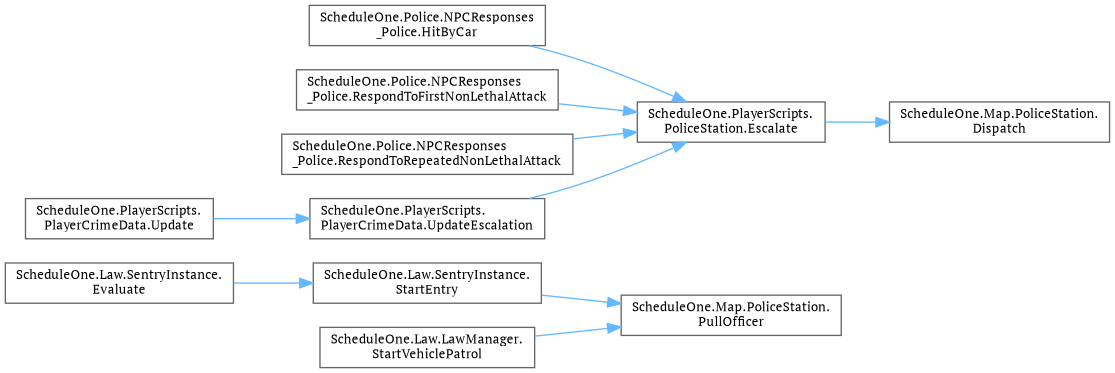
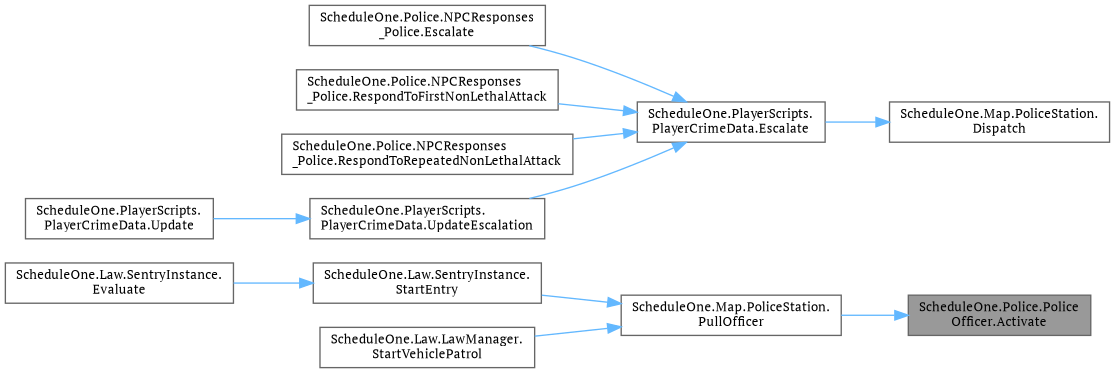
node "ScheduleOne.Police.NPCResponses _Police.HitByCar": label "ScheduleOne.Police.NPCResponses _Police.HitByCar" -> "ScheduleOne.Police.NPCResponses _Police.Escalate"
node "ScheduleOne.PlayerScripts. PoliceStation.Escalate": label "ScheduleOne.PlayerScripts. PoliceStation.Escalate" -> "ScheduleOne.PlayerScripts. PlayerCrimeData.Escalate"
node "ScheduleOne.Police.Police Officer.Activate": added
